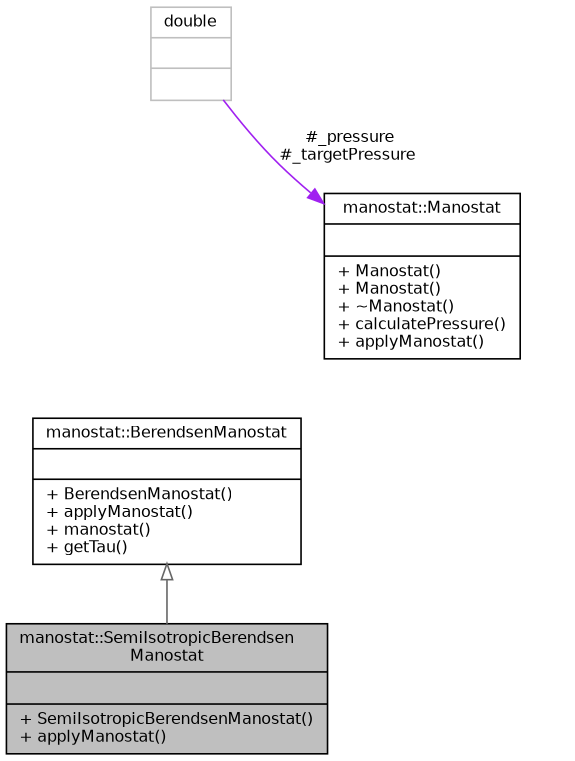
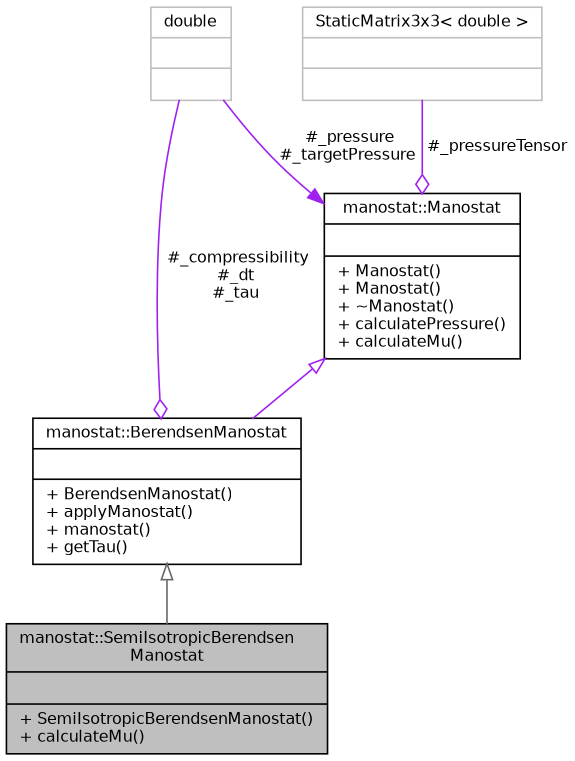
node "StaticMatrix3x3< double >": added
edge "double" -> "manostat::BerendsenManostat": added, label "#_compressibility #_dt #_tau"
node "manostat::Manostat": text "+ applyManostat()" -> "+ calculateMu()"
edge "manostat::BerendsenManostat" -> "manostat::Manostat": added
node "manostat::SemiIsotropicBerendsen": text "+ applyManostat()" -> "+ calculateMu()"
